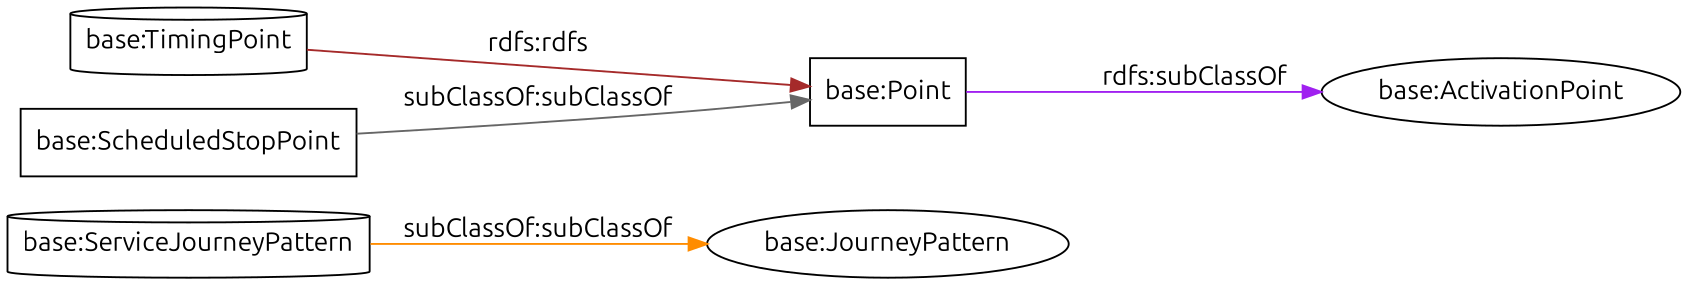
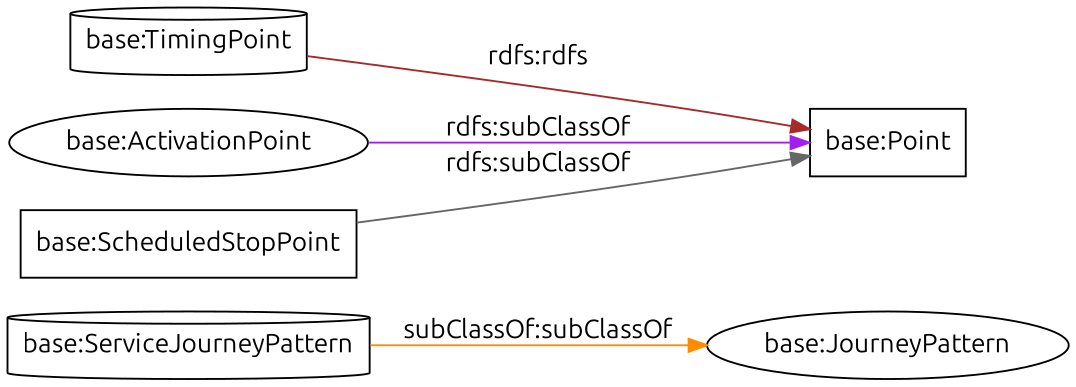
edge "base:Point" -> "base:ActivationPoint": reversed
edge "base:ScheduledStopPoint" -> "base:Point": label "subClassOf:subClassOf" -> "rdfs:subClassOf"
